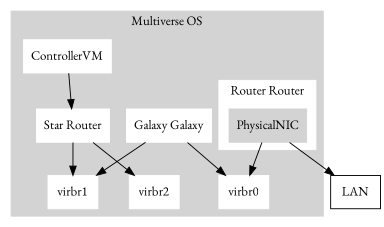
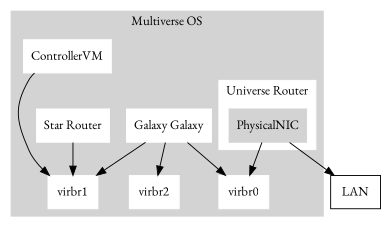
edge "ControllerVM" -> "Star Router": now "ControllerVM" -> "virbr1"
cluster "Router Router": label "Router Router" -> "Universe Router"
edge "Star Router" -> "virbr2": now "Galaxy Galaxy" -> "virbr2"
